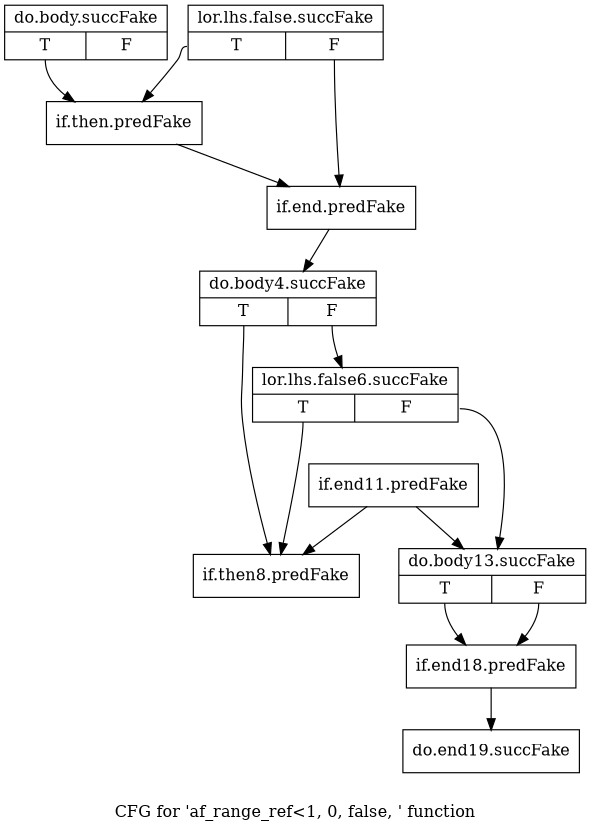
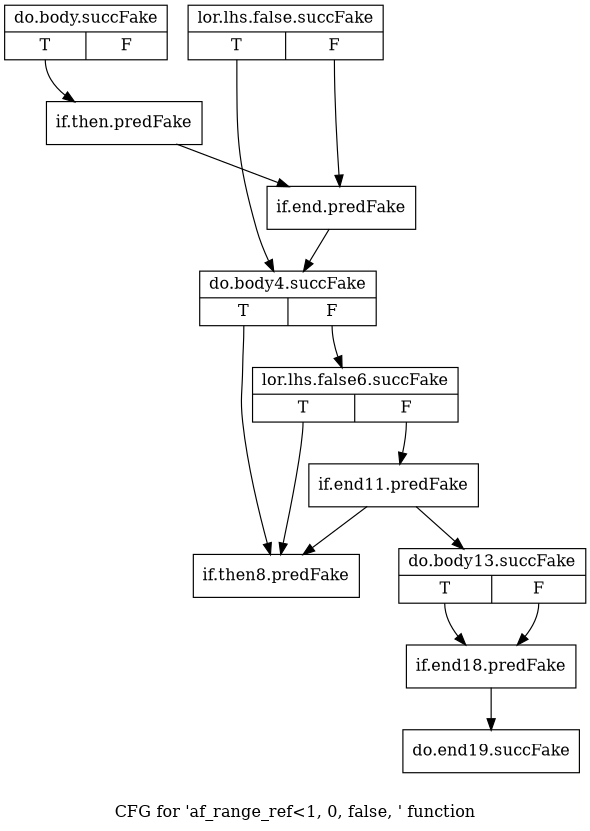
edge "lor.lhs.false.succFake" -> "if.then.predFake": now "lor.lhs.false.succFake" -> "do.body4.succFake"
edge "lor.lhs.false6.succFake" -> "do.body13.succFake": now "lor.lhs.false6.succFake" -> "if.end11.predFake"
